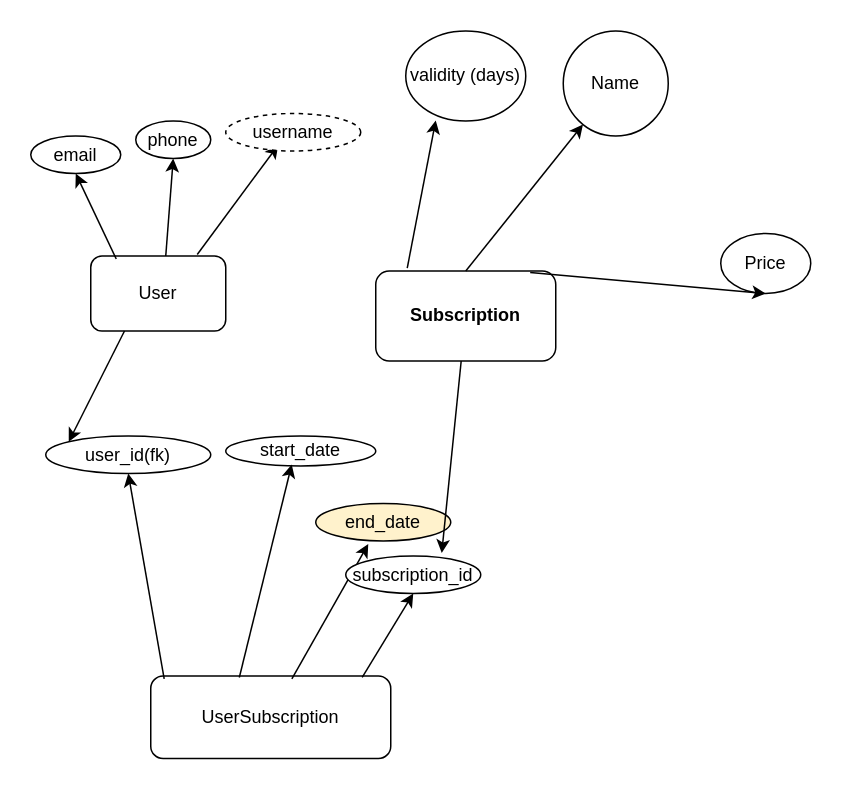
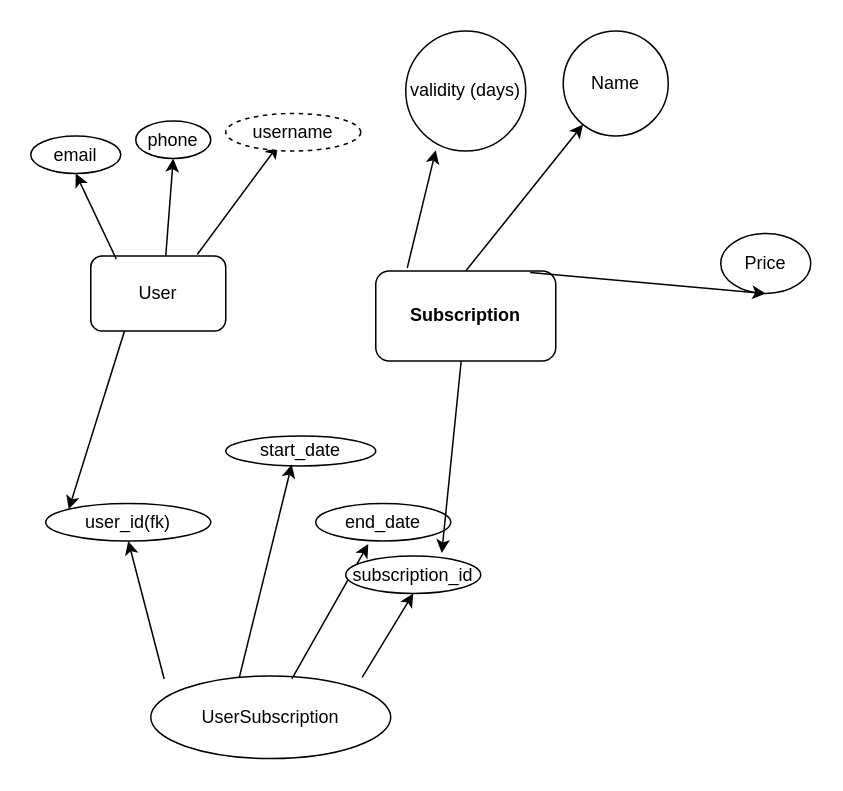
node "validity (days)": size 120x90 -> 120x120
node "user_id(fk)": moved (128, 455) -> (128, 522)
node "end_date": fillcolor #fff2cc -> #ffffff
node "UserSubscription": shape rounded rectangle -> ellipse
